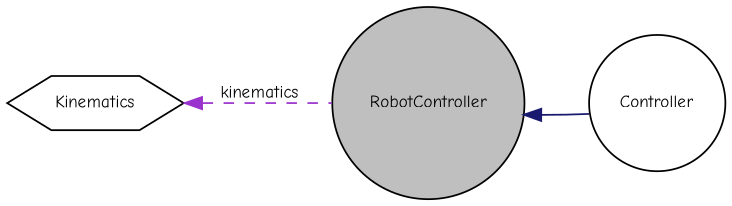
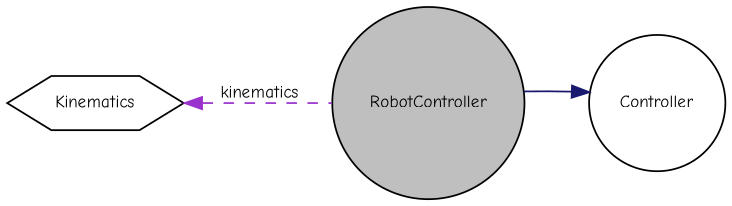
edge "Controller" -> "RobotController": reversed
